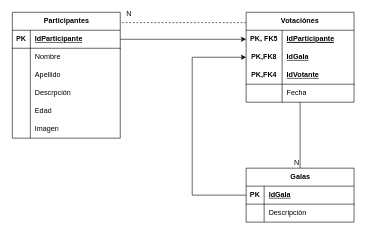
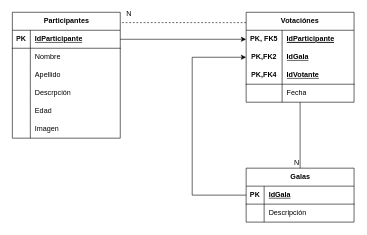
node "PK,FK8": label "PK,FK8" -> "PK,FK2"
